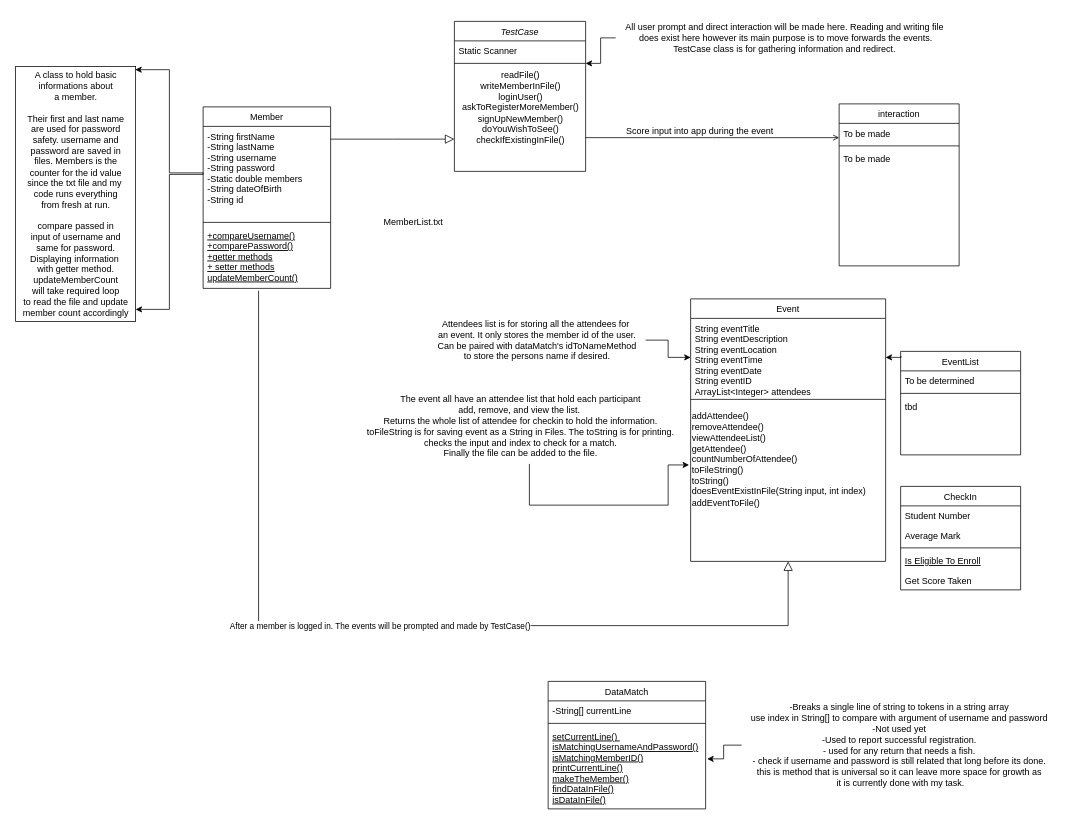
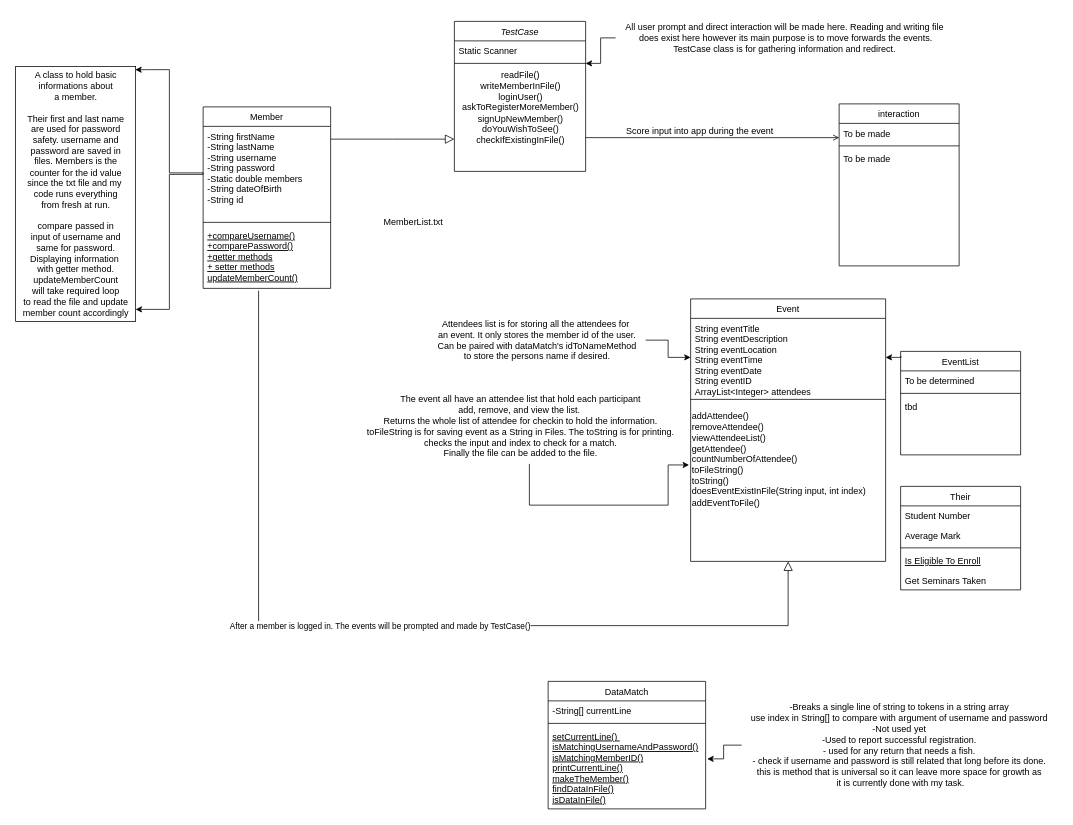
node "CheckIn": label "CheckIn" -> "Their"
node "Get Score Taken": label "Get Score Taken" -> "Get Seminars Taken"
